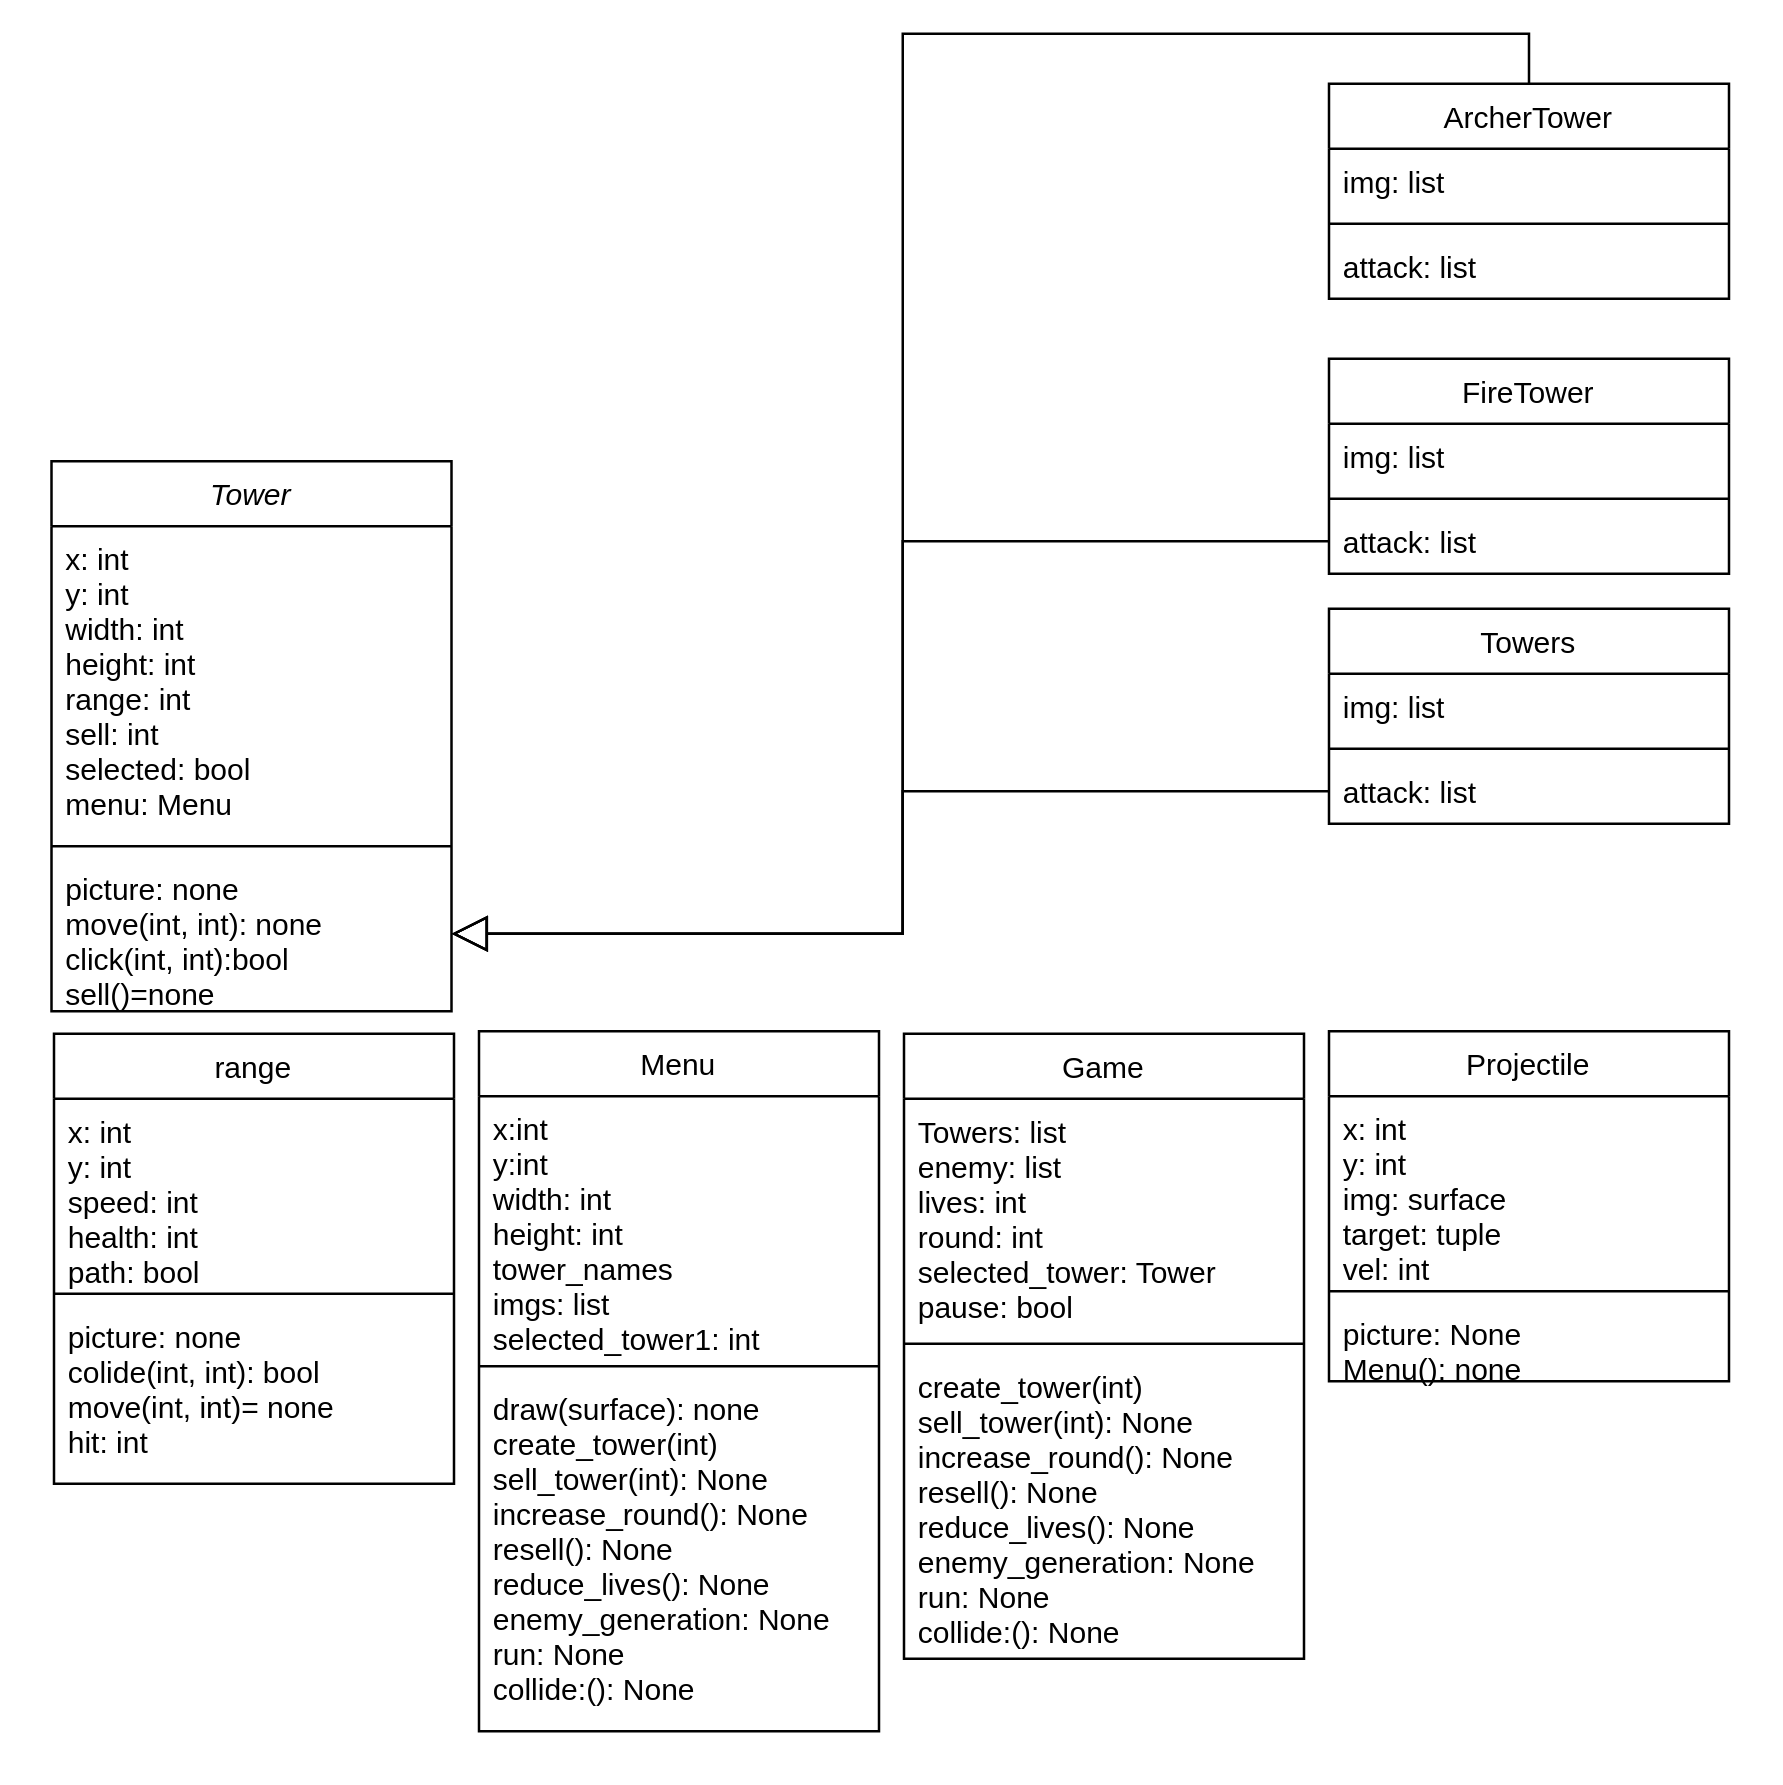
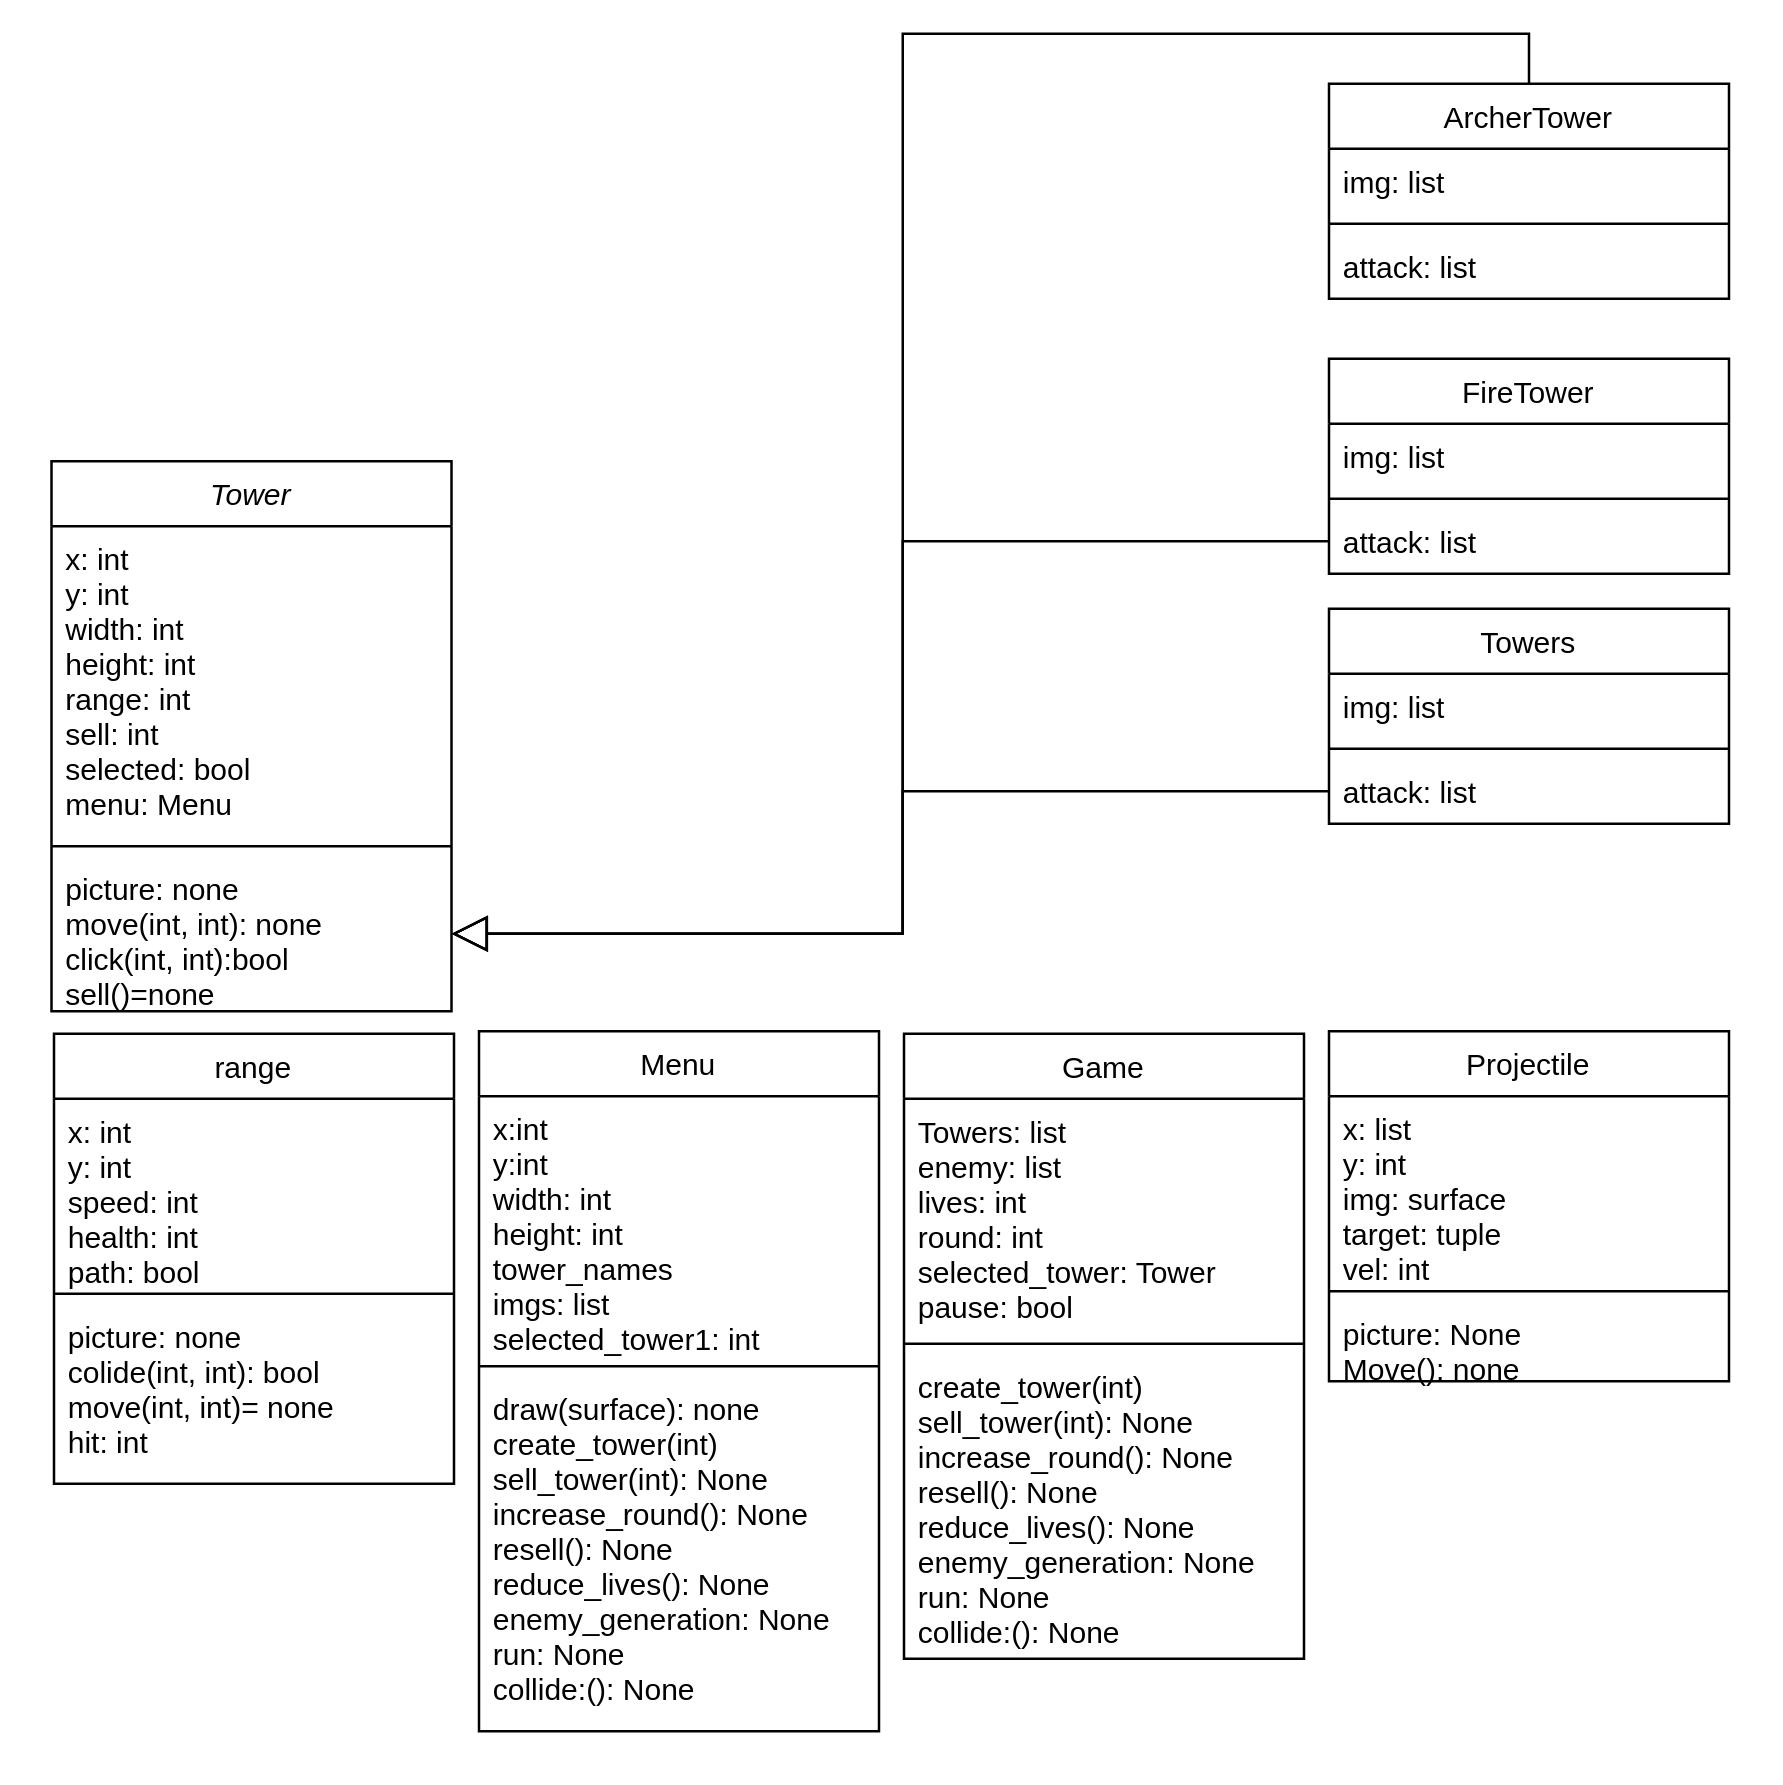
node "x: int y: int img: surface target: tuple vel: int": label "x: int y: int img: surface target: tuple vel: int" -> "x: list y: int img: surface target: tuple vel: int"
node "picture: None Menu(): none": label "picture: None Menu(): none" -> "picture: None Move(): none"
